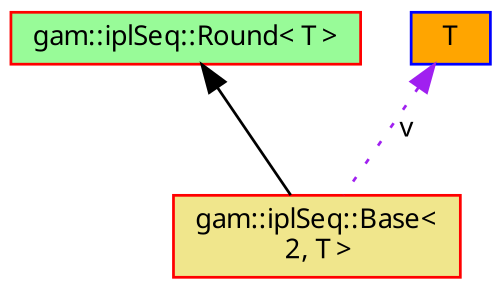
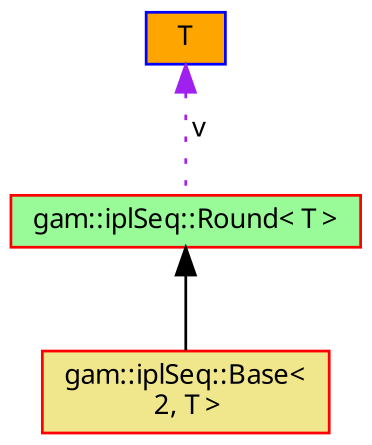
edge "gam::iplSeq::Base< 2, T >" -> "T": now "gam::iplSeq::Round< T >" -> "T"
